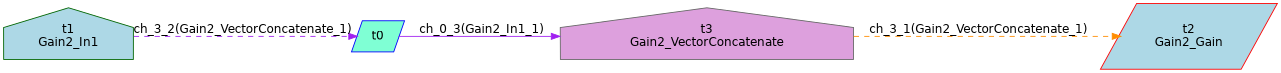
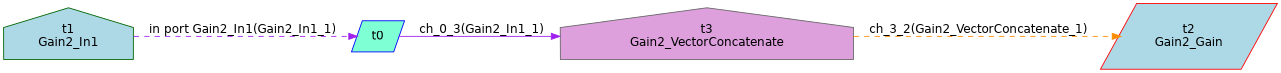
edge "t1 Gain2_In1" -> "t0": label "ch_3_2(Gain2_VectorConcatenate_1)" -> "in port Gain2_In1(Gain2_In1_1)"
edge "t3 Gain2_VectorConcatenate" -> "t2 Gain2_Gain": label "ch_3_1(Gain2_VectorConcatenate_1)" -> "ch_3_2(Gain2_VectorConcatenate_1)"
